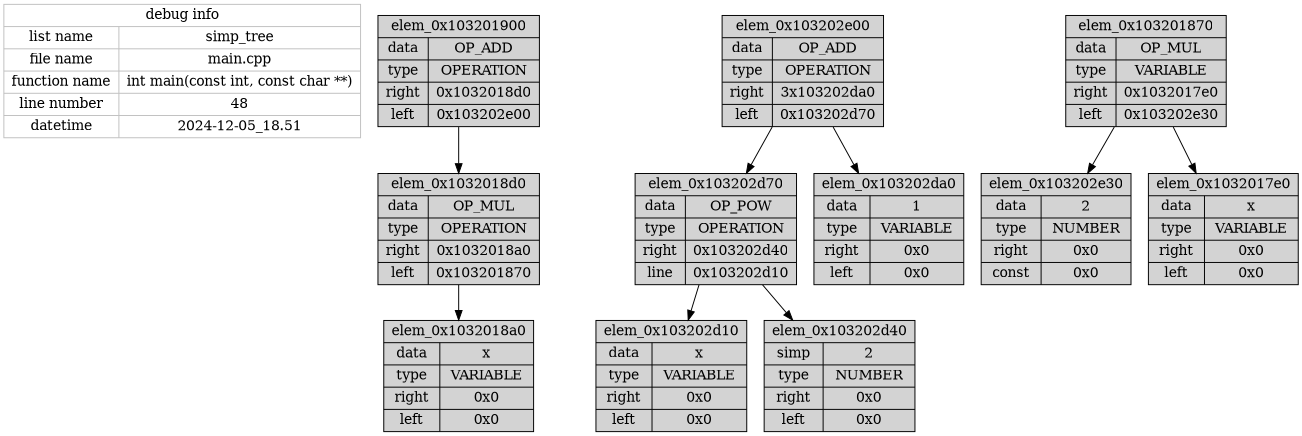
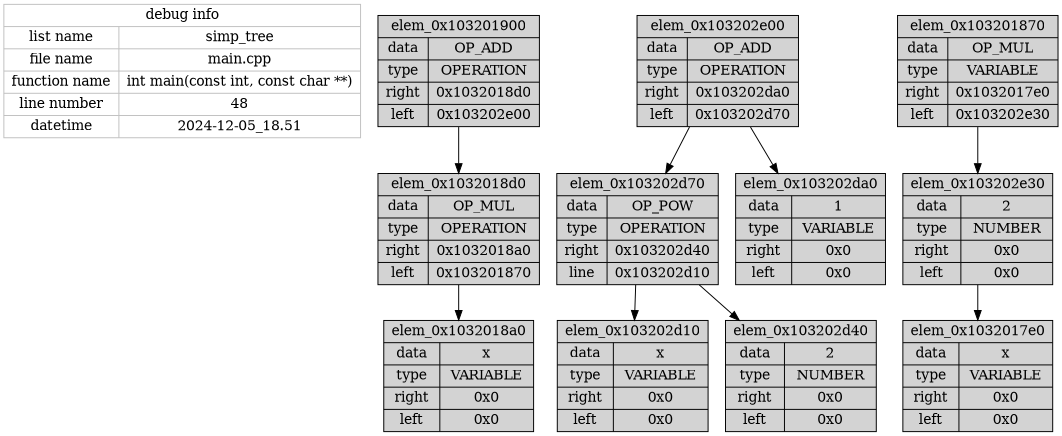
node "elem_0x103202e00": text "3x103202da0" -> "0x103202da0"
edge "elem_0x103201870" -> "elem_0x1032017e0": now "elem_0x103202e30" -> "elem_0x1032017e0"
node "elem_0x103202e30": text "const" -> "left"
node "elem_0x103202d40": text "simp" -> "data"
